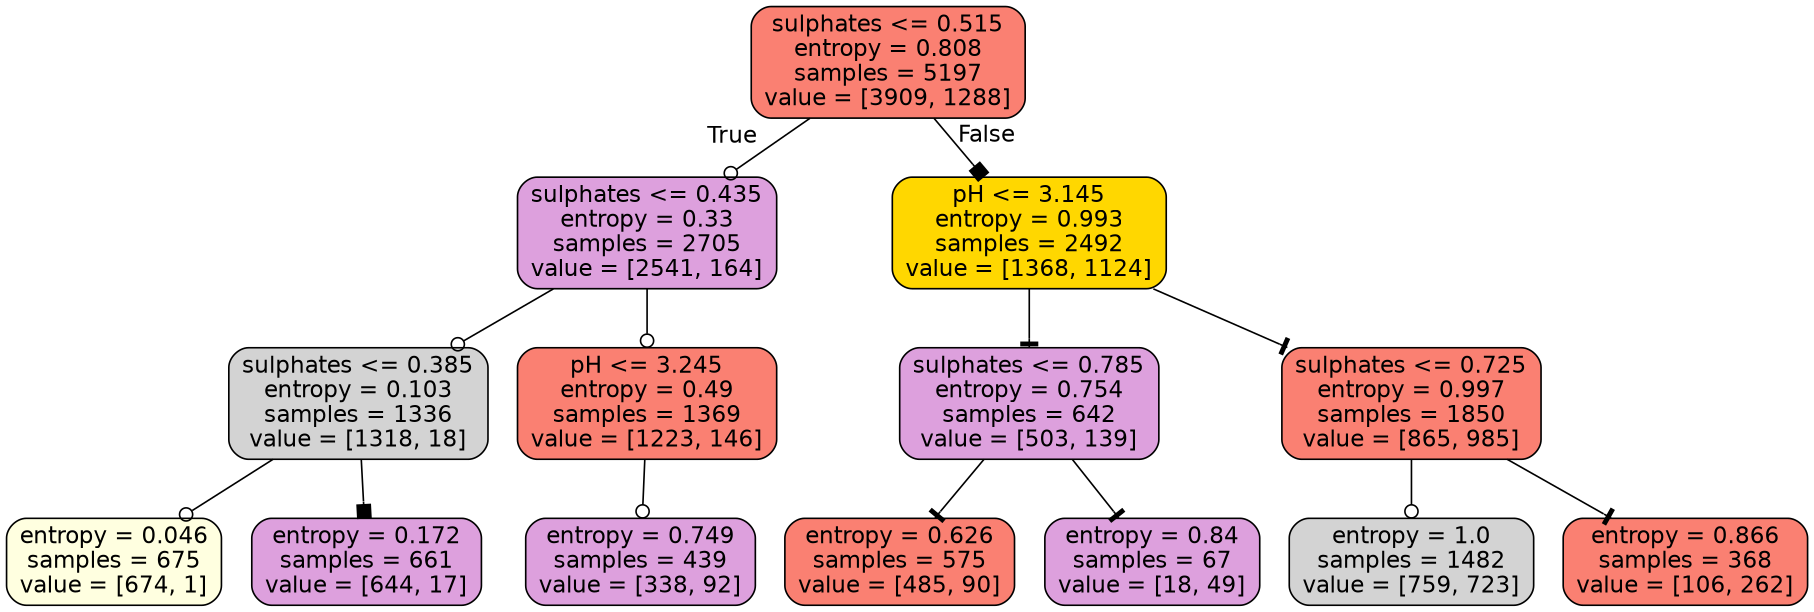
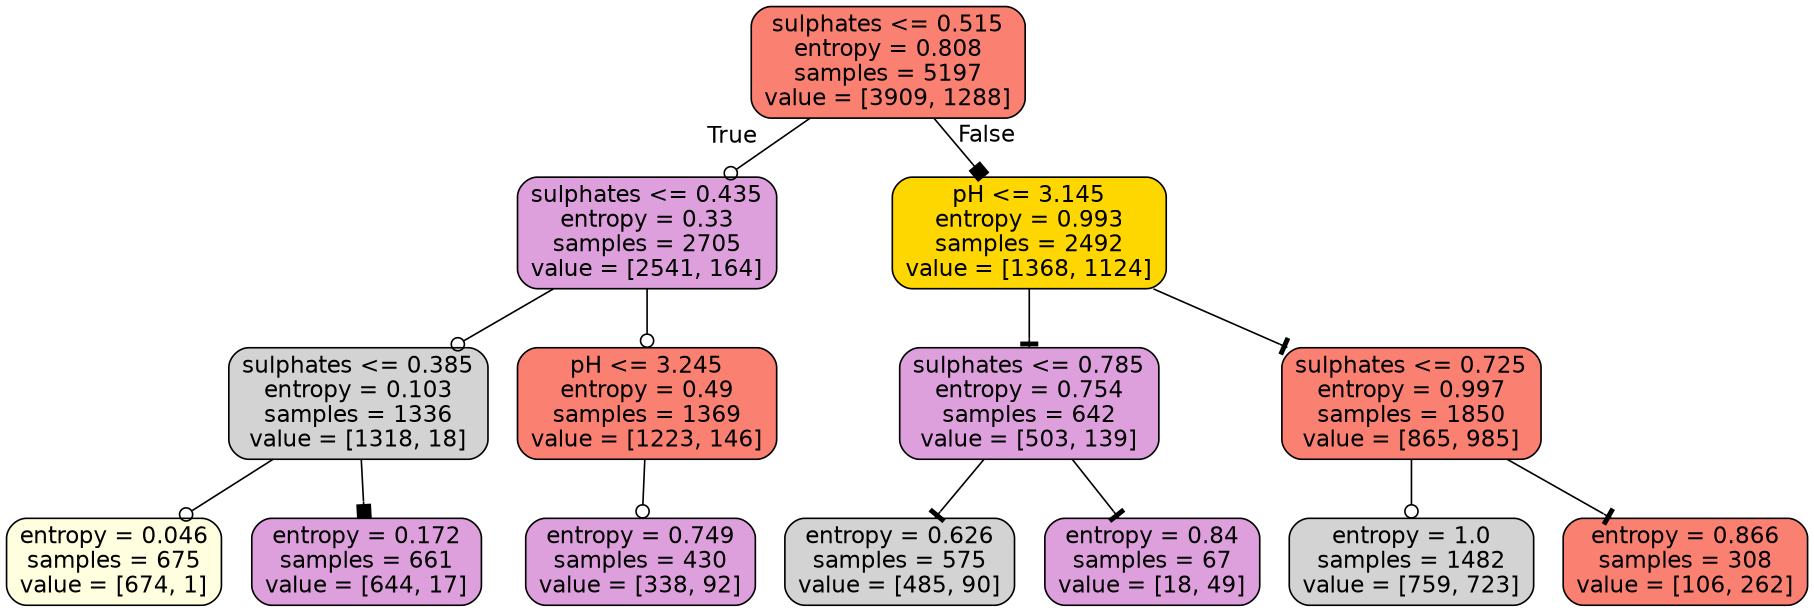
node "entropy = 0.749 samples = 439 value = [338, 92]": label "entropy = 0.749 samples = 439 value = [338, 92]" -> "entropy = 0.749 samples = 430 value = [338, 92]"
node "entropy = 0.626 samples = 575 value = [485, 90]": fillcolor salmon -> lightgrey
node "entropy = 0.866 samples = 368 value = [106, 262]": label "entropy = 0.866 samples = 368 value = [106, 262]" -> "entropy = 0.866 samples = 308 value = [106, 262]"
